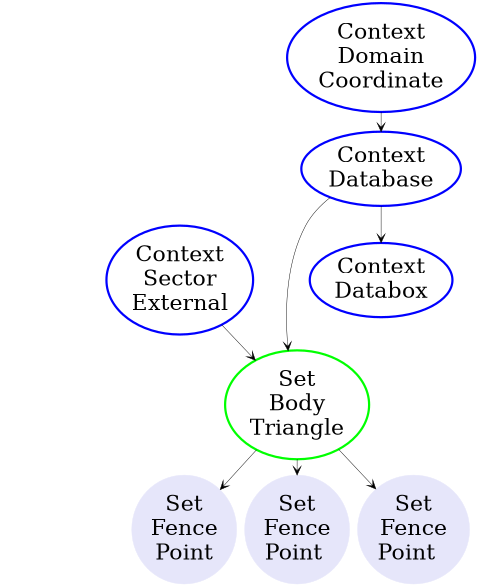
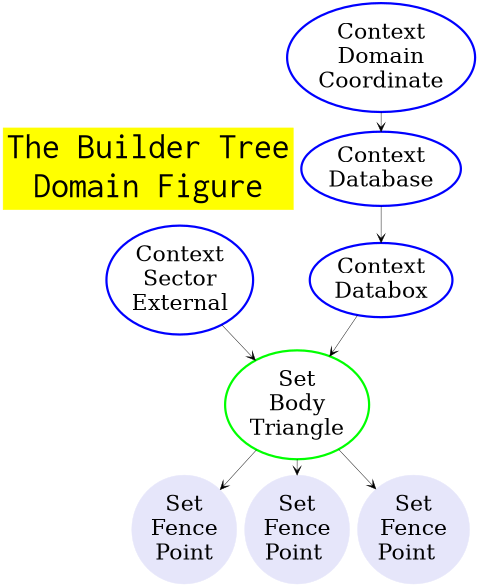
node "The Builder Tree Domain Figure": added
edge "Context Database" -> "Set Body Triangle": now "Context Databox" -> "Set Body Triangle"
